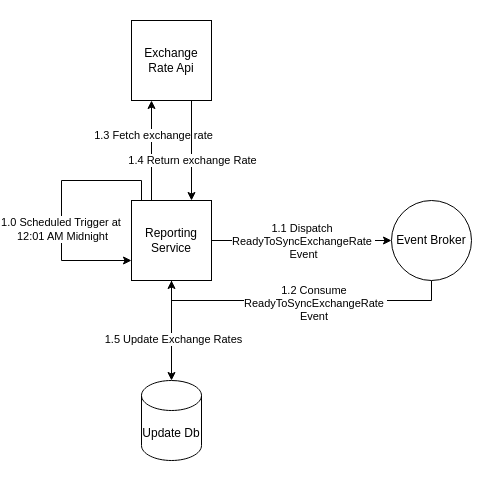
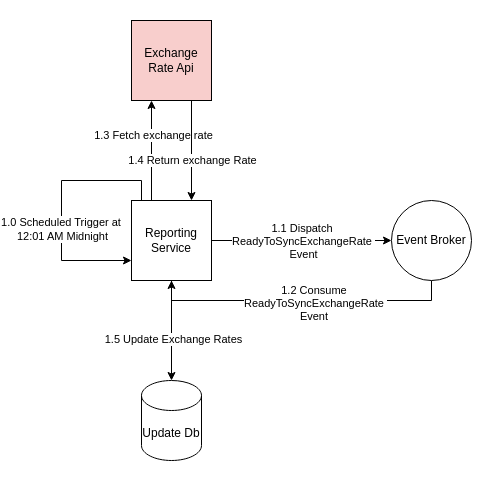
node "Exchange Rate Api": fillcolor #ffffff -> #f8cecc
